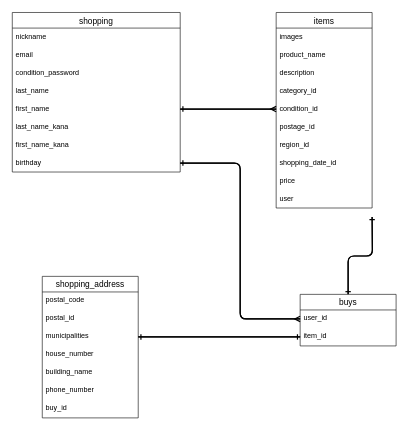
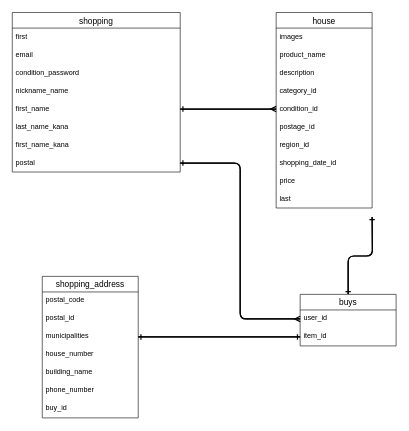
node "items": label "items" -> "house"
node "nickname": label "nickname" -> "first"
node "last_name": label "last_name" -> "nickname_name"
node "birthday": label "birthday" -> "postal"
node "user": label "user" -> "last"
